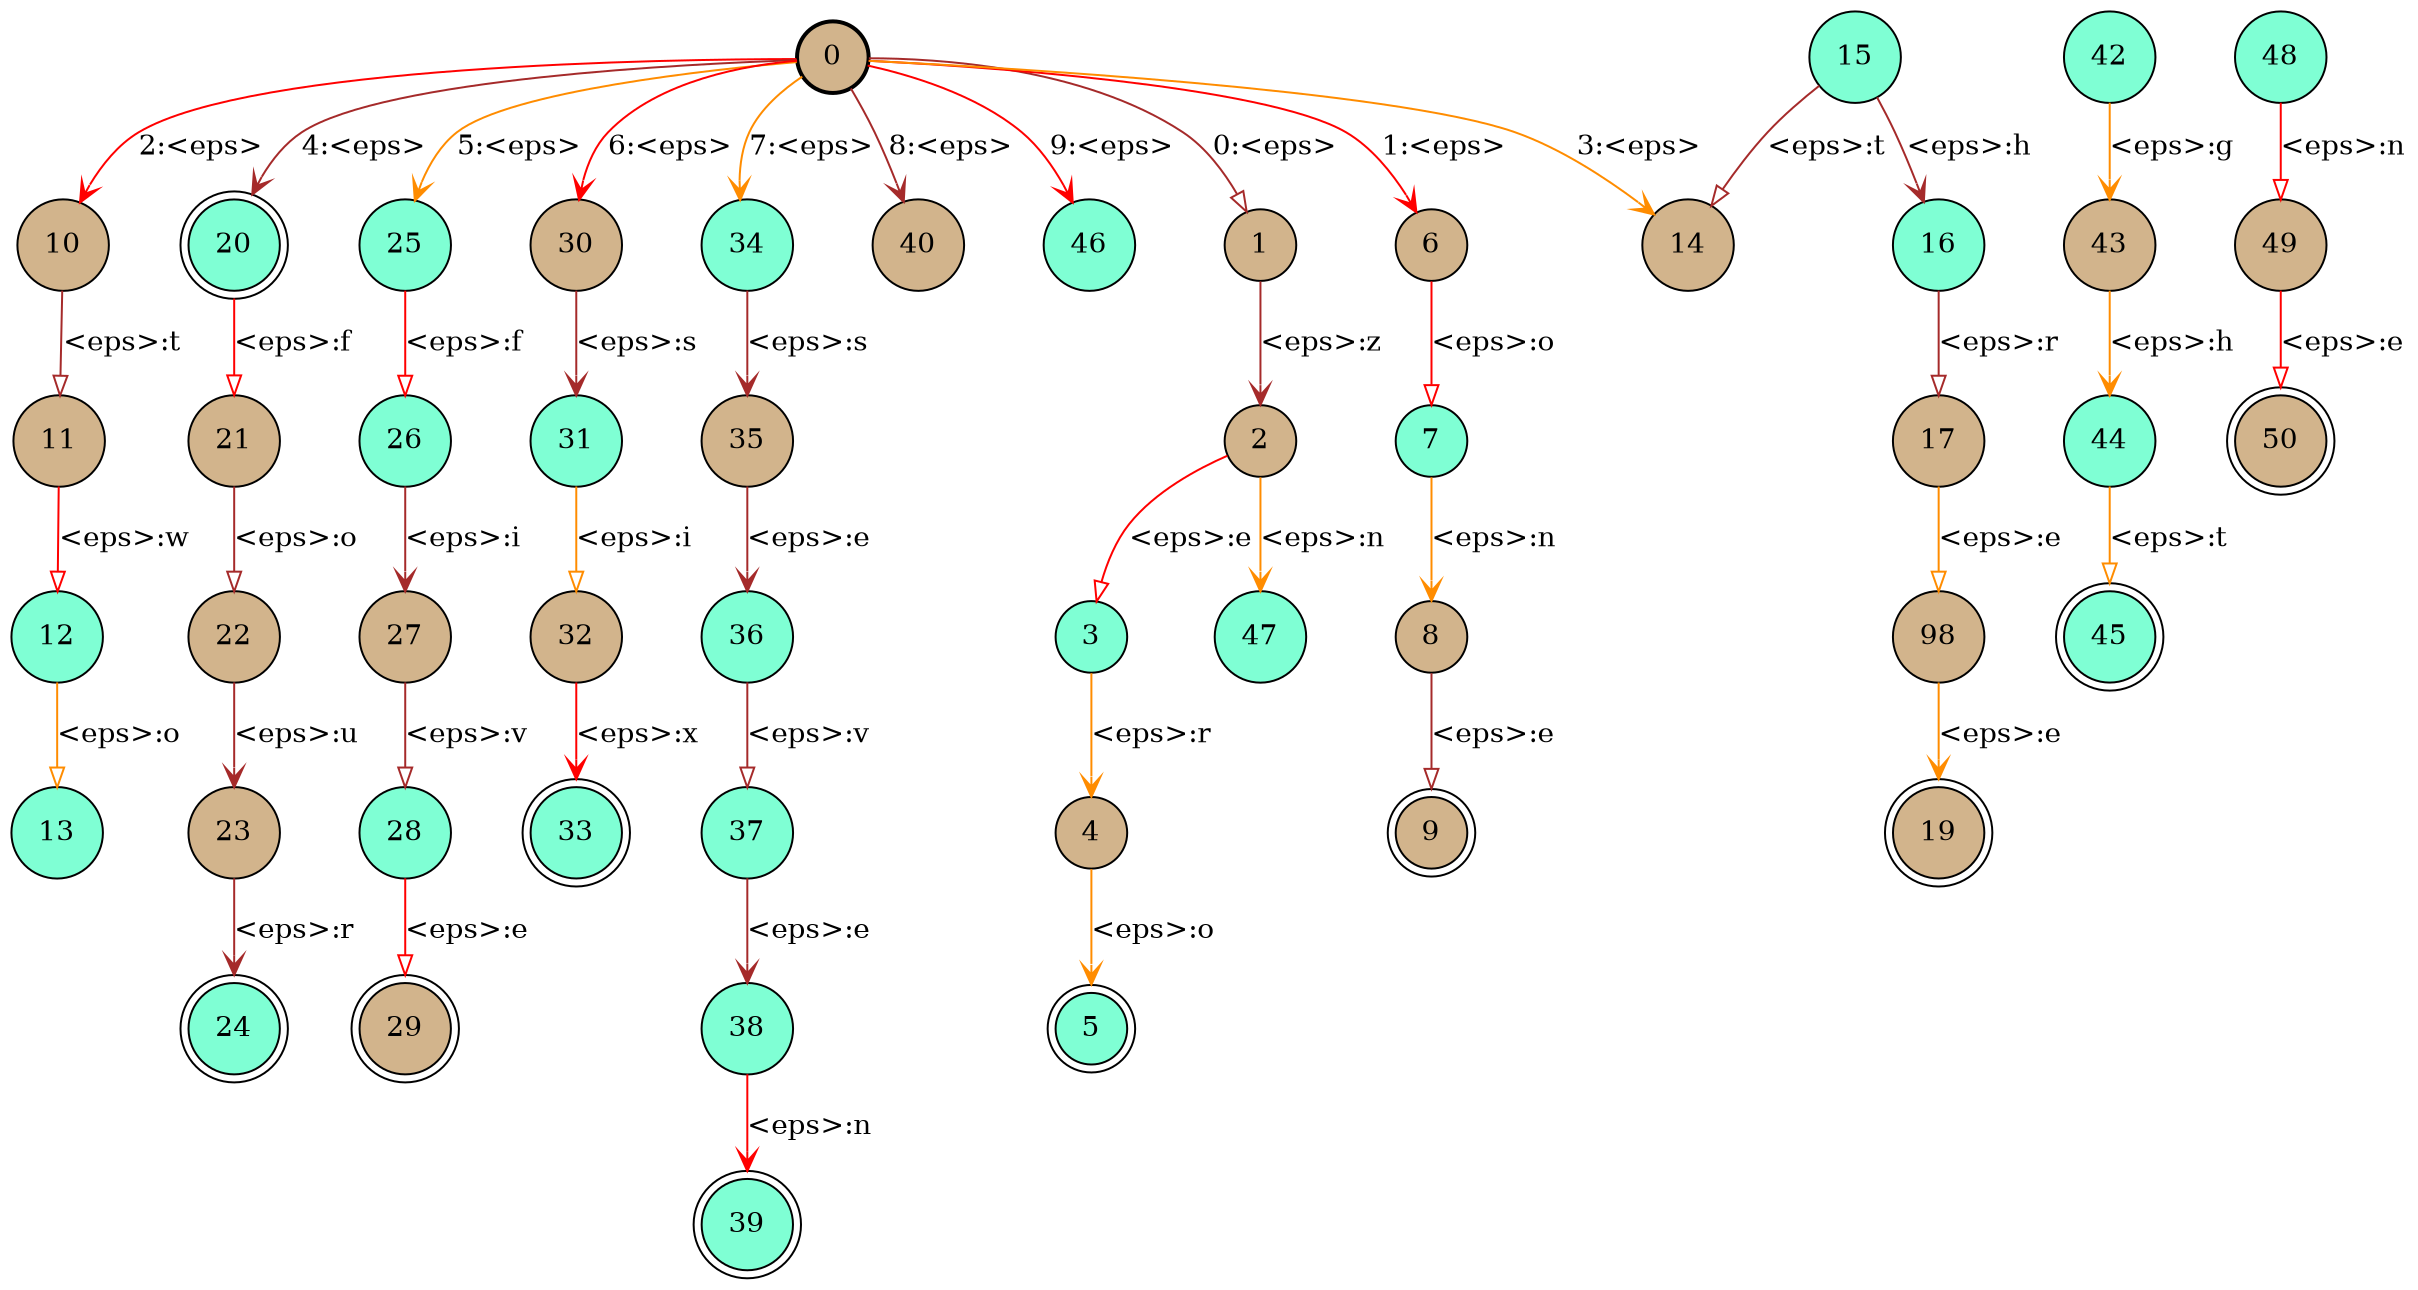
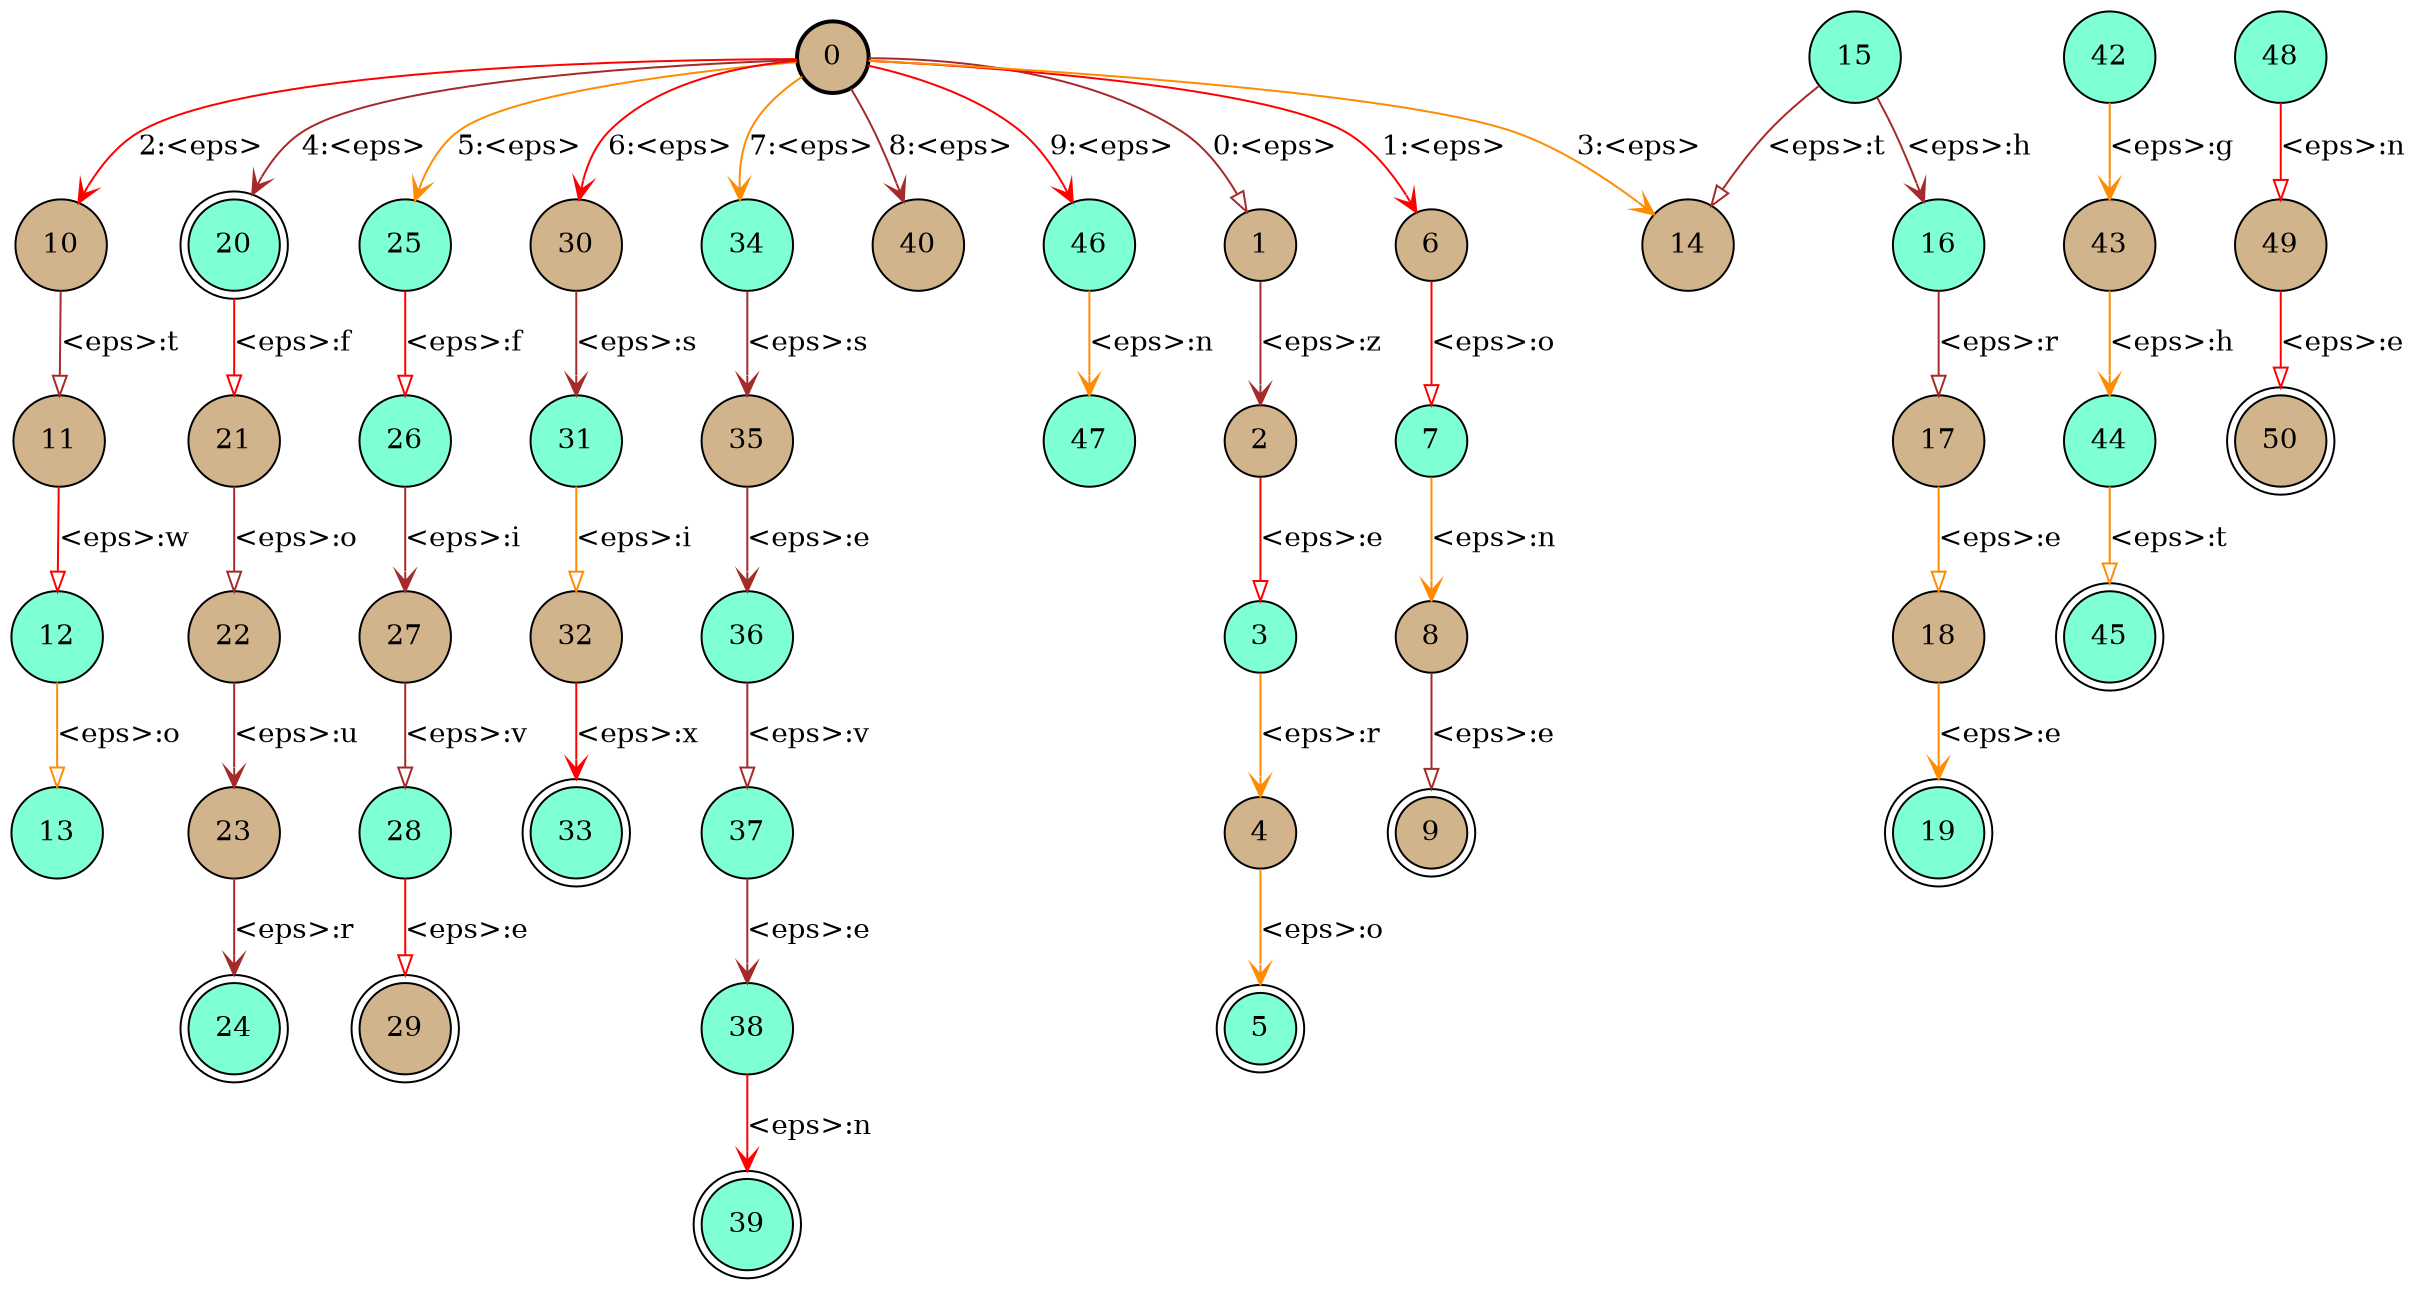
edge "2" -> "47": now "46" -> "47"
node "98": label "98" -> "18"
node "19": fillcolor tan -> aquamarine
